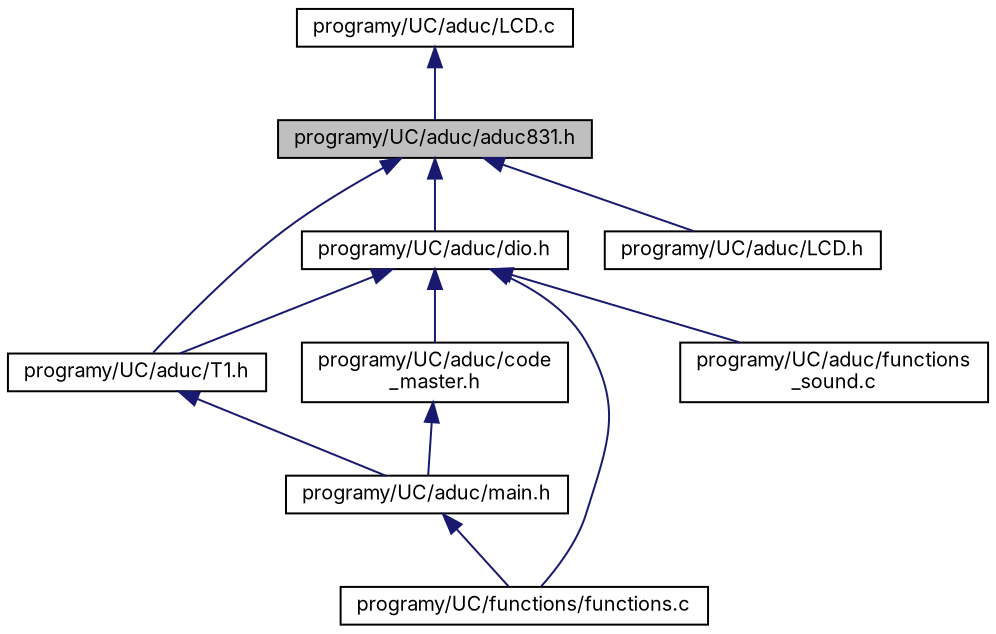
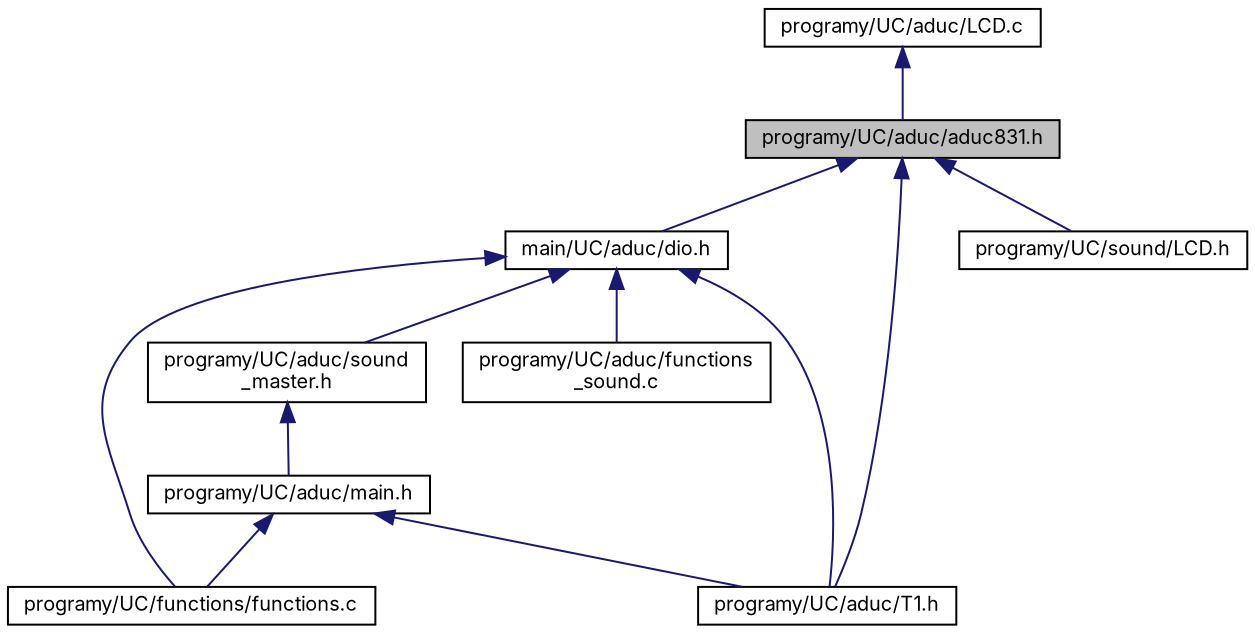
node "programy/UC/aduc/dio.h": label "programy/UC/aduc/dio.h" -> "main/UC/aduc/dio.h"
node "programy/UC/aduc/LCD.h": label "programy/UC/aduc/LCD.h" -> "programy/UC/sound/LCD.h"
node "programy/UC/aduc/code _master.h": label "programy/UC/aduc/code _master.h" -> "programy/UC/aduc/sound _master.h"
edge "programy/UC/aduc/main.h" -> "programy/UC/aduc/T1.h": reversed
